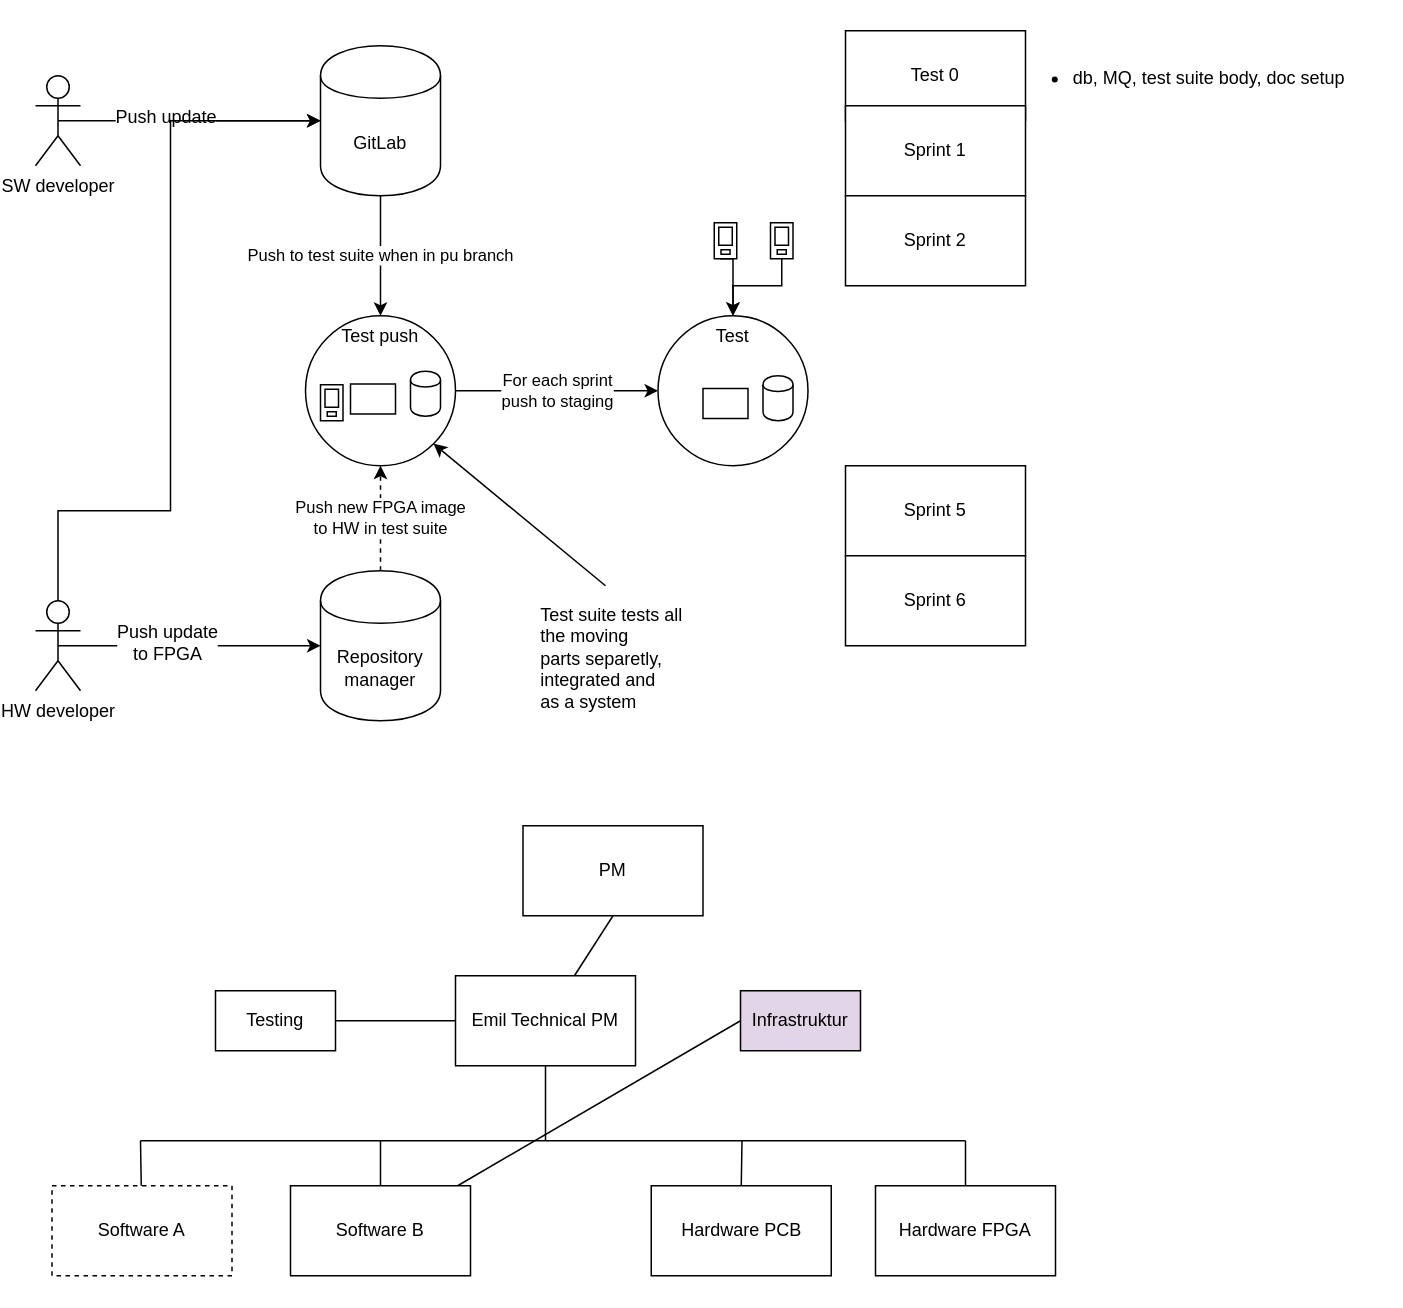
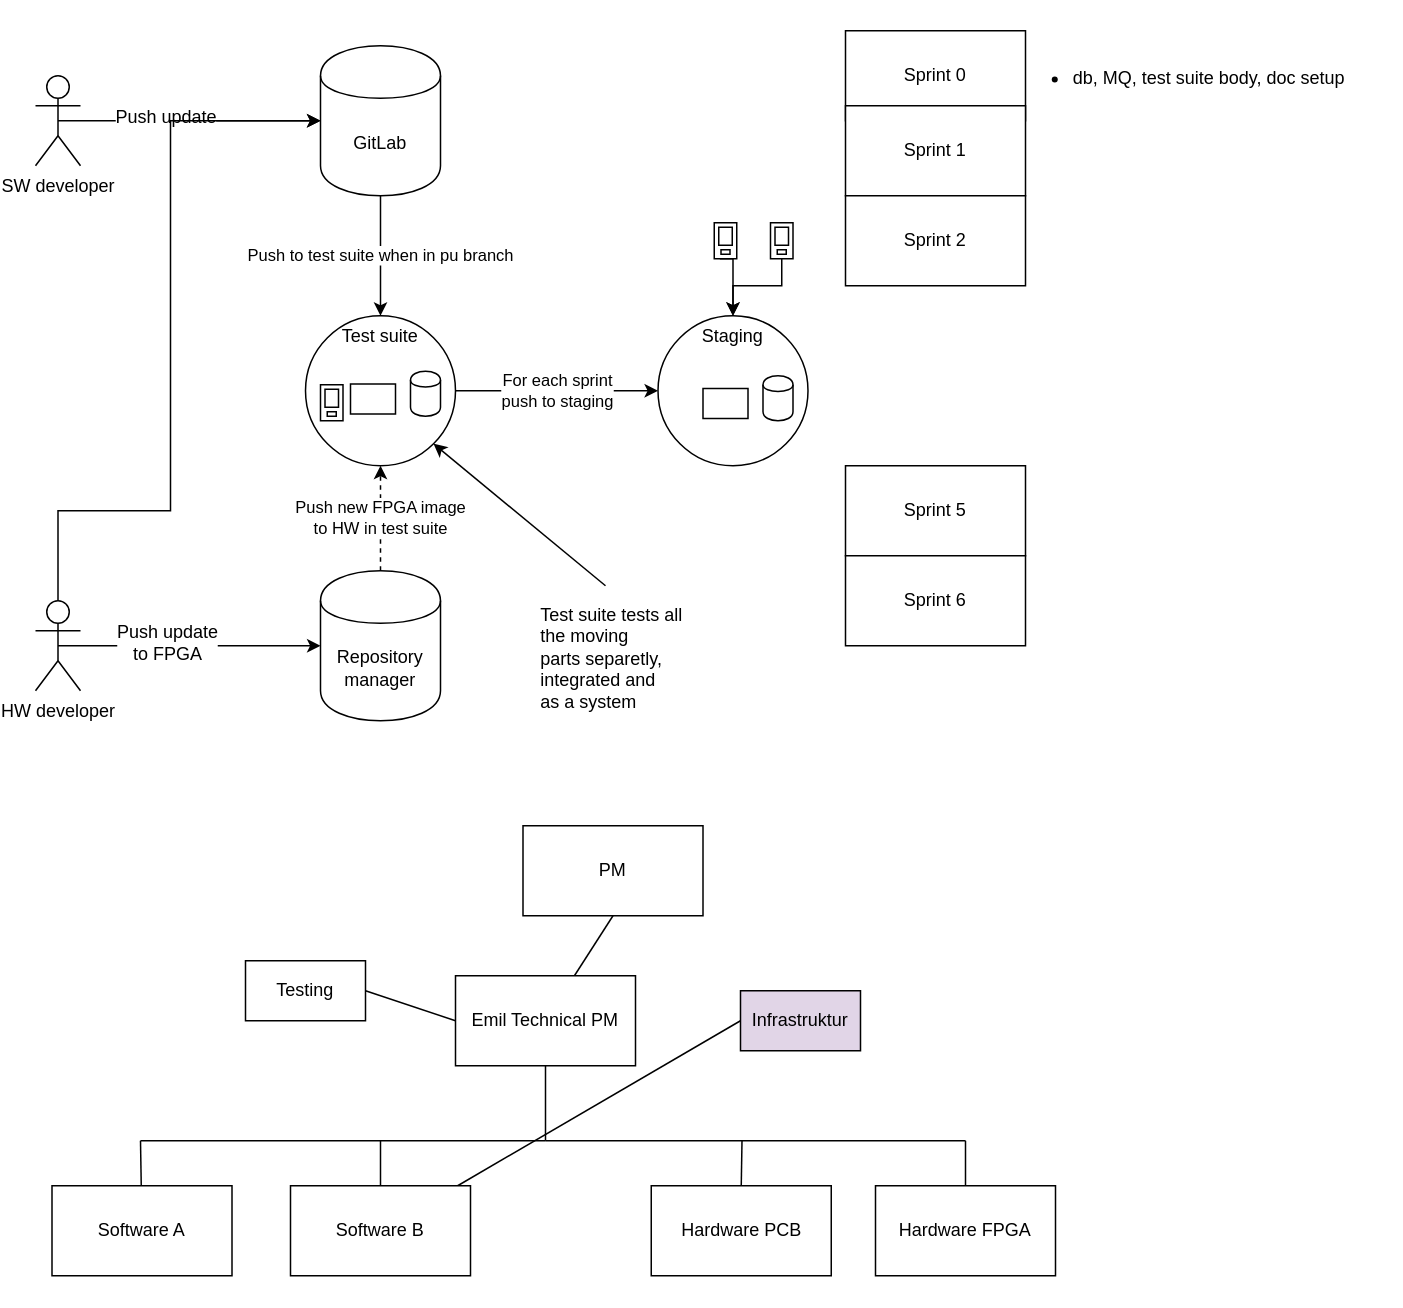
node "Test 0": label "Test 0" -> "Sprint 0"
node "Test push": label "Test push" -> "Test suite"
node "Test": label "Test" -> "Staging"
node "Testing": moved (275, 1021) -> (305, 991)
node "Software A": style dashed -> solid
